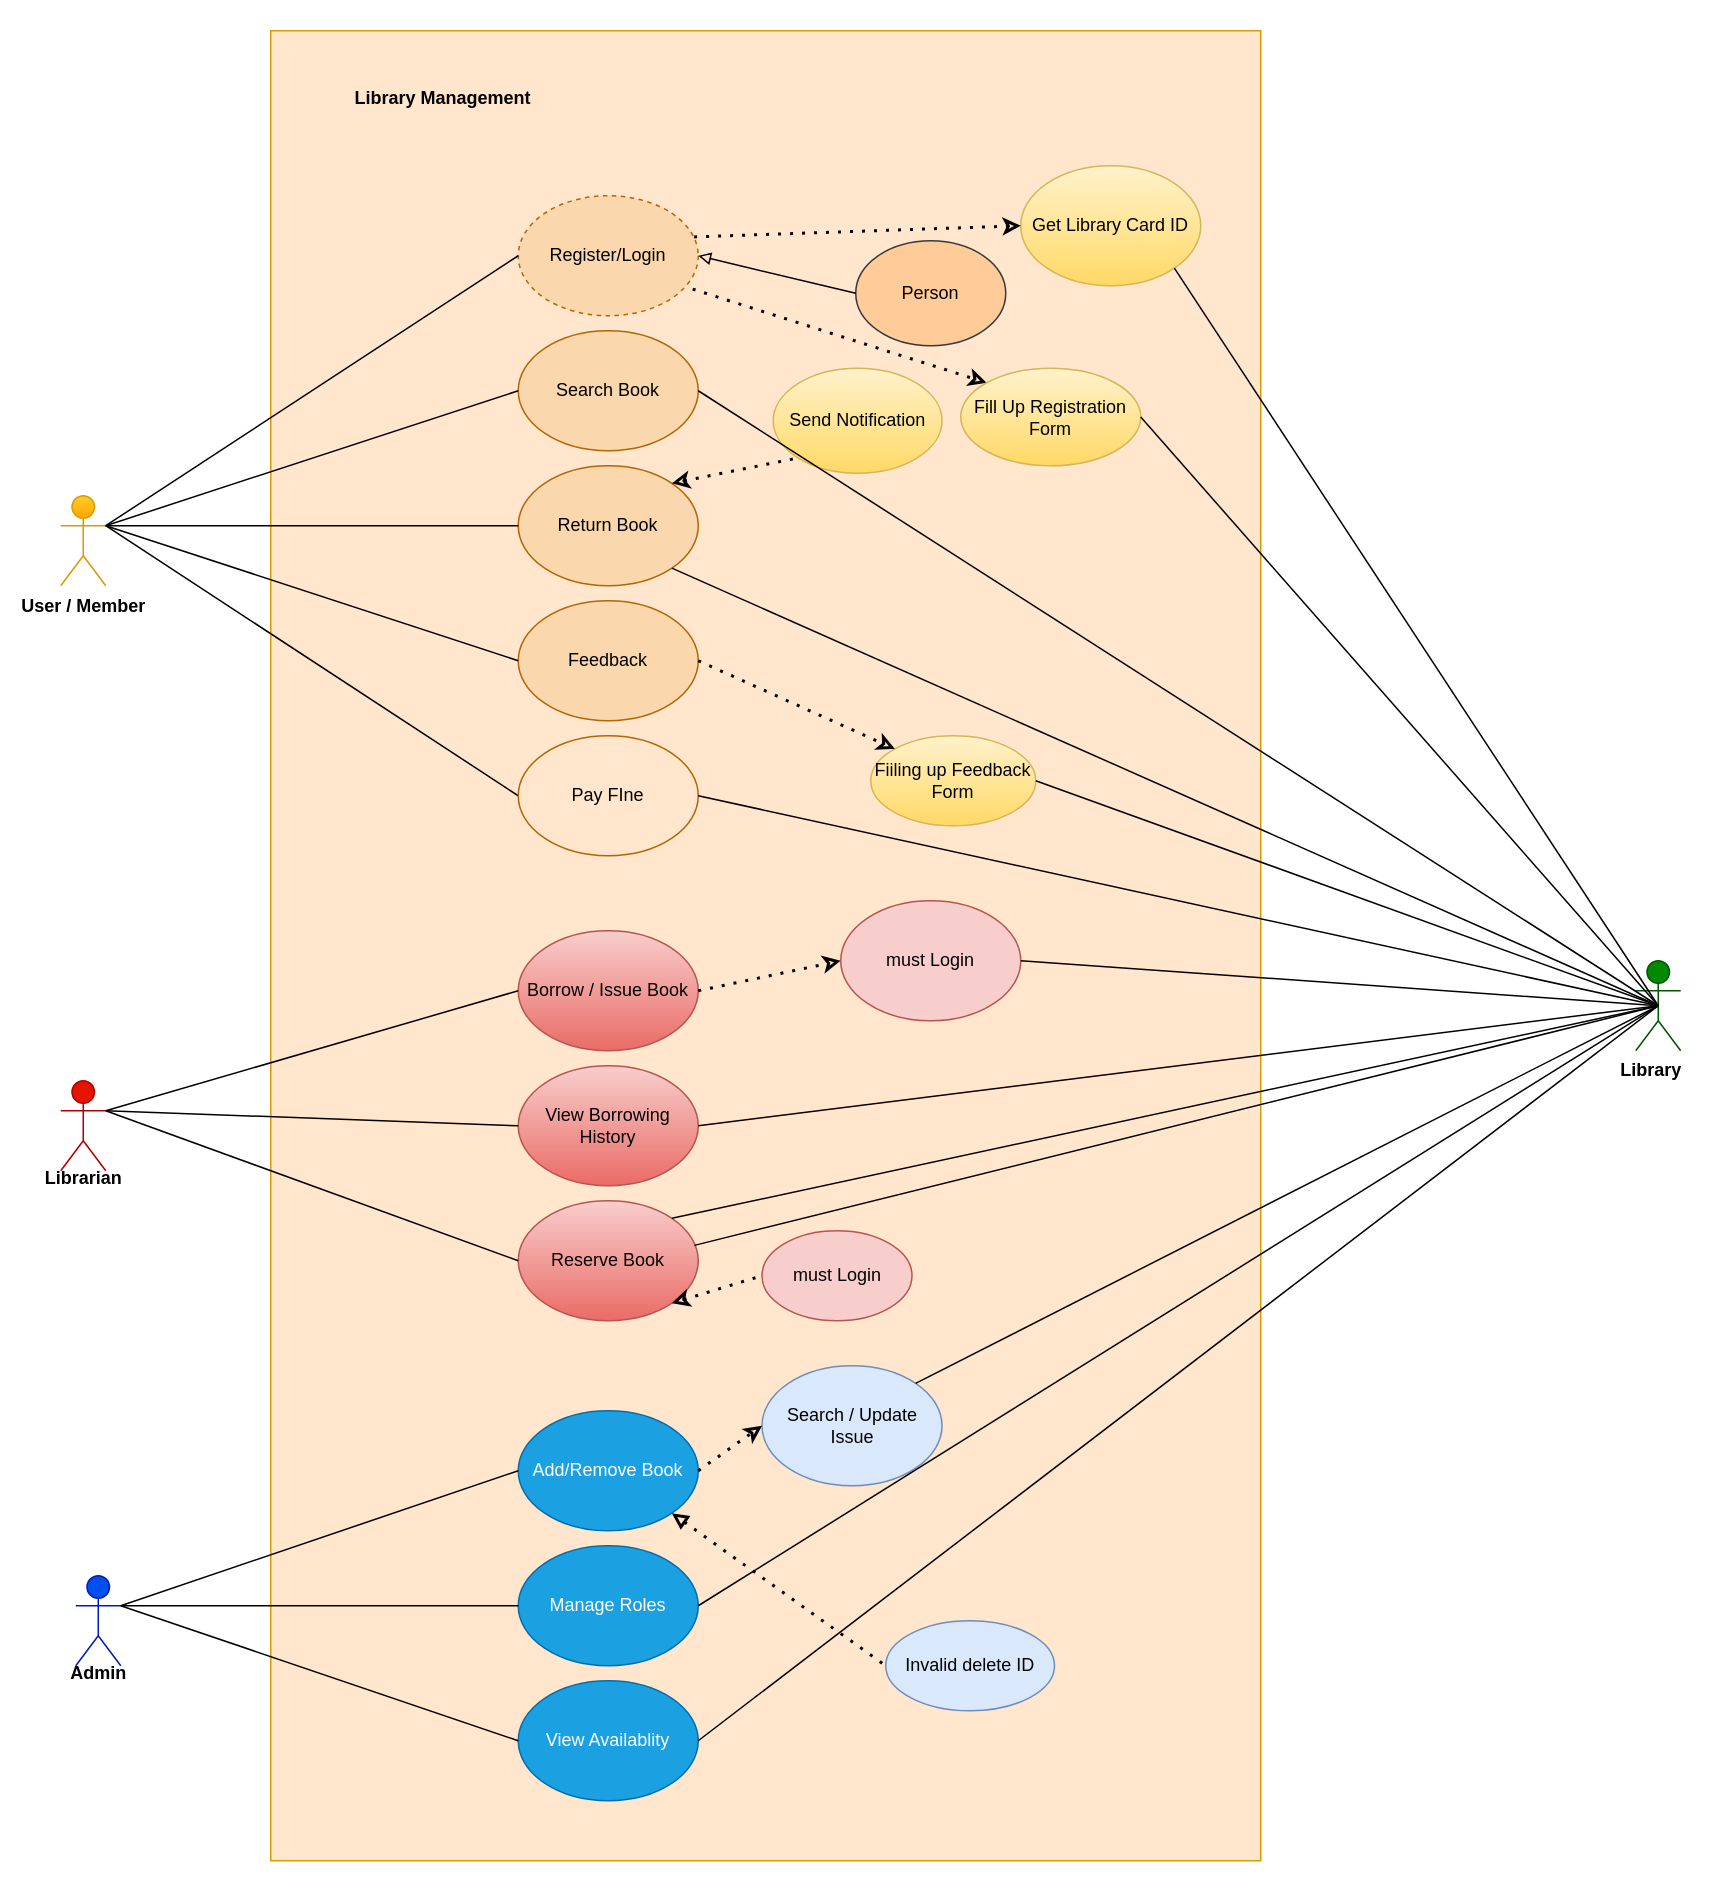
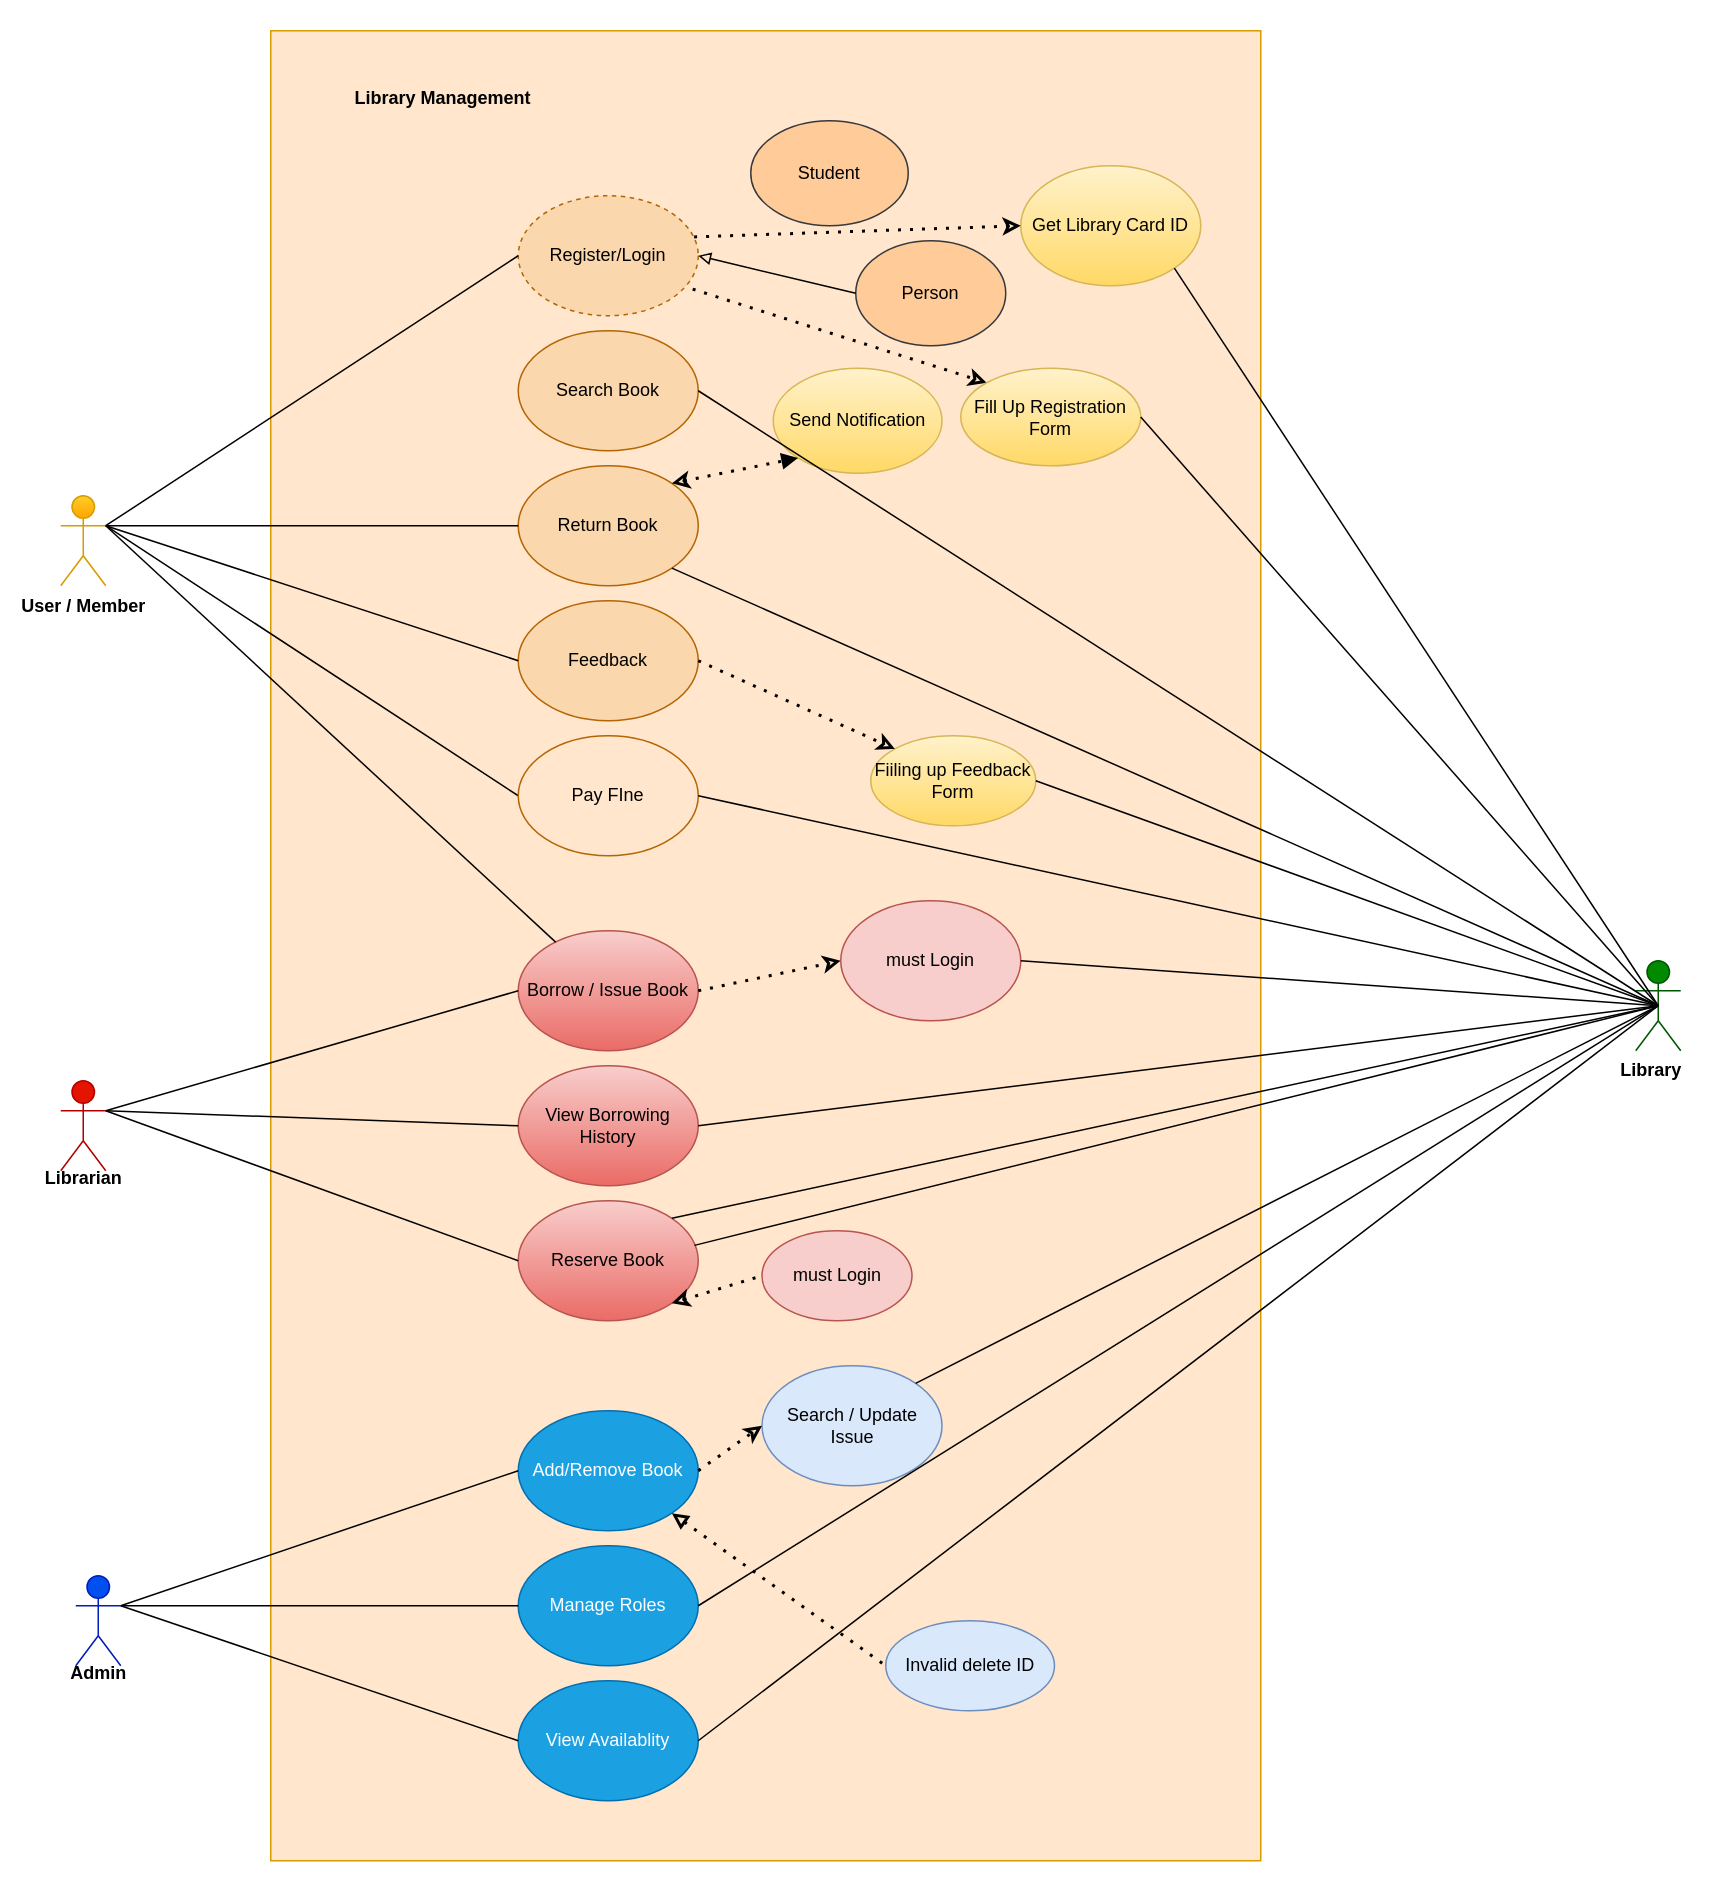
node "Student": added
edge "Search Book" -- "User / Member": now "Borrow / Issue Book" -- "User / Member"
edge "Send Notification" -> "Return Book": arrowhead none -> block
